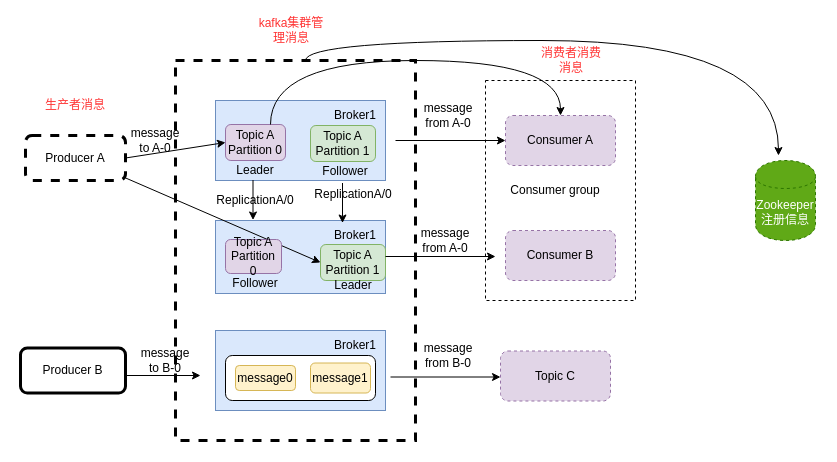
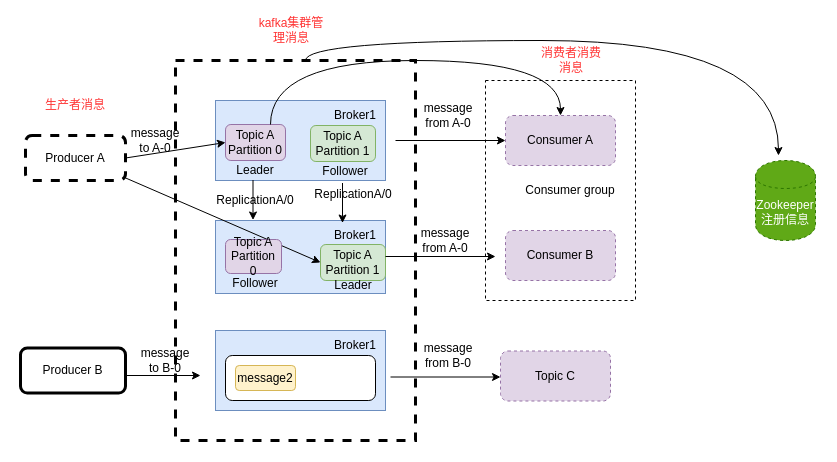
node "Consumer group": moved (556, 191) -> (571, 191)
node "message1": removed
node "message0": label "message0" -> "message2"
